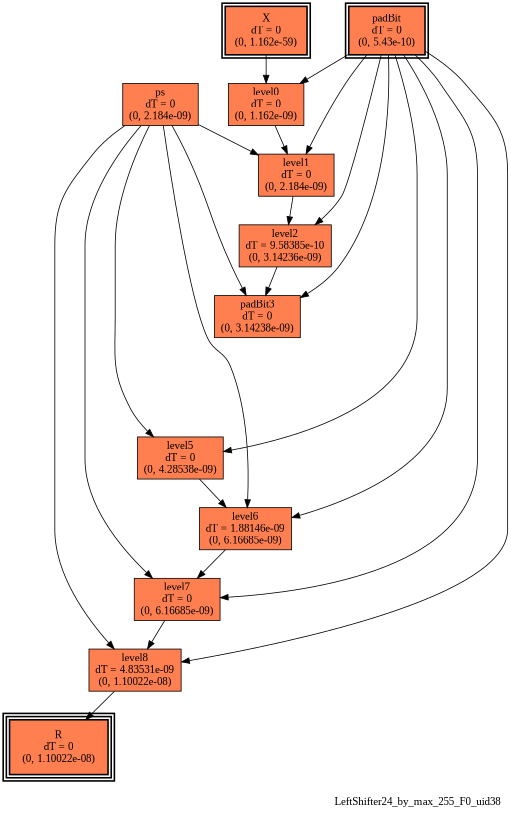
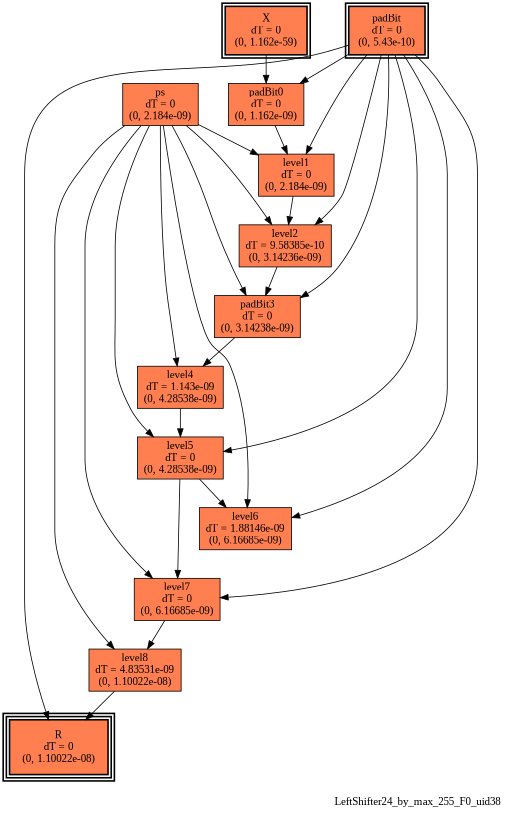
node "level0 dT = 0 (0, 1.162e-09)": label "level0 dT = 0 (0, 1.162e-09)" -> "padBit0 dT = 0 (0, 1.162e-09)"
edge "ps dT = 0 (0, 2.184e-09)" -> "level2 dT = 9.58385e-10 (0, 3.14236e-09)": added
node "level4 dT = 1.143e-09 (0, 4.28538e-09)": added
edge "padBit dT = 0 (0, 5.43e-10)" -> "level8 dT = 4.83531e-09 (0, 1.10022e-08)": now "padBit dT = 0 (0, 5.43e-10)" -> "R dT = 0 (0, 1.10022e-08)"
edge "level6 dT = 1.88146e-09 (0, 6.16685e-09)" -> "level7 dT = 0 (0, 6.16685e-09)": now "level5 dT = 0 (0, 4.28538e-09)" -> "level7 dT = 0 (0, 6.16685e-09)"
